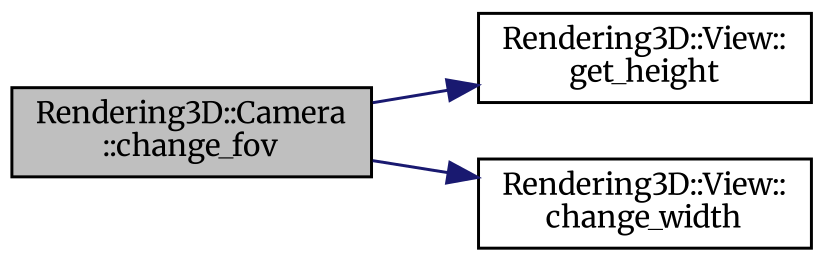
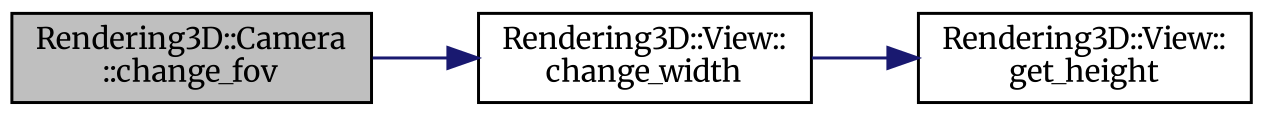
edge "Rendering3D::Camera ::change_fov" -> "Rendering3D::View:: get_height": now "Rendering3D::View:: change_width" -> "Rendering3D::View:: get_height"
